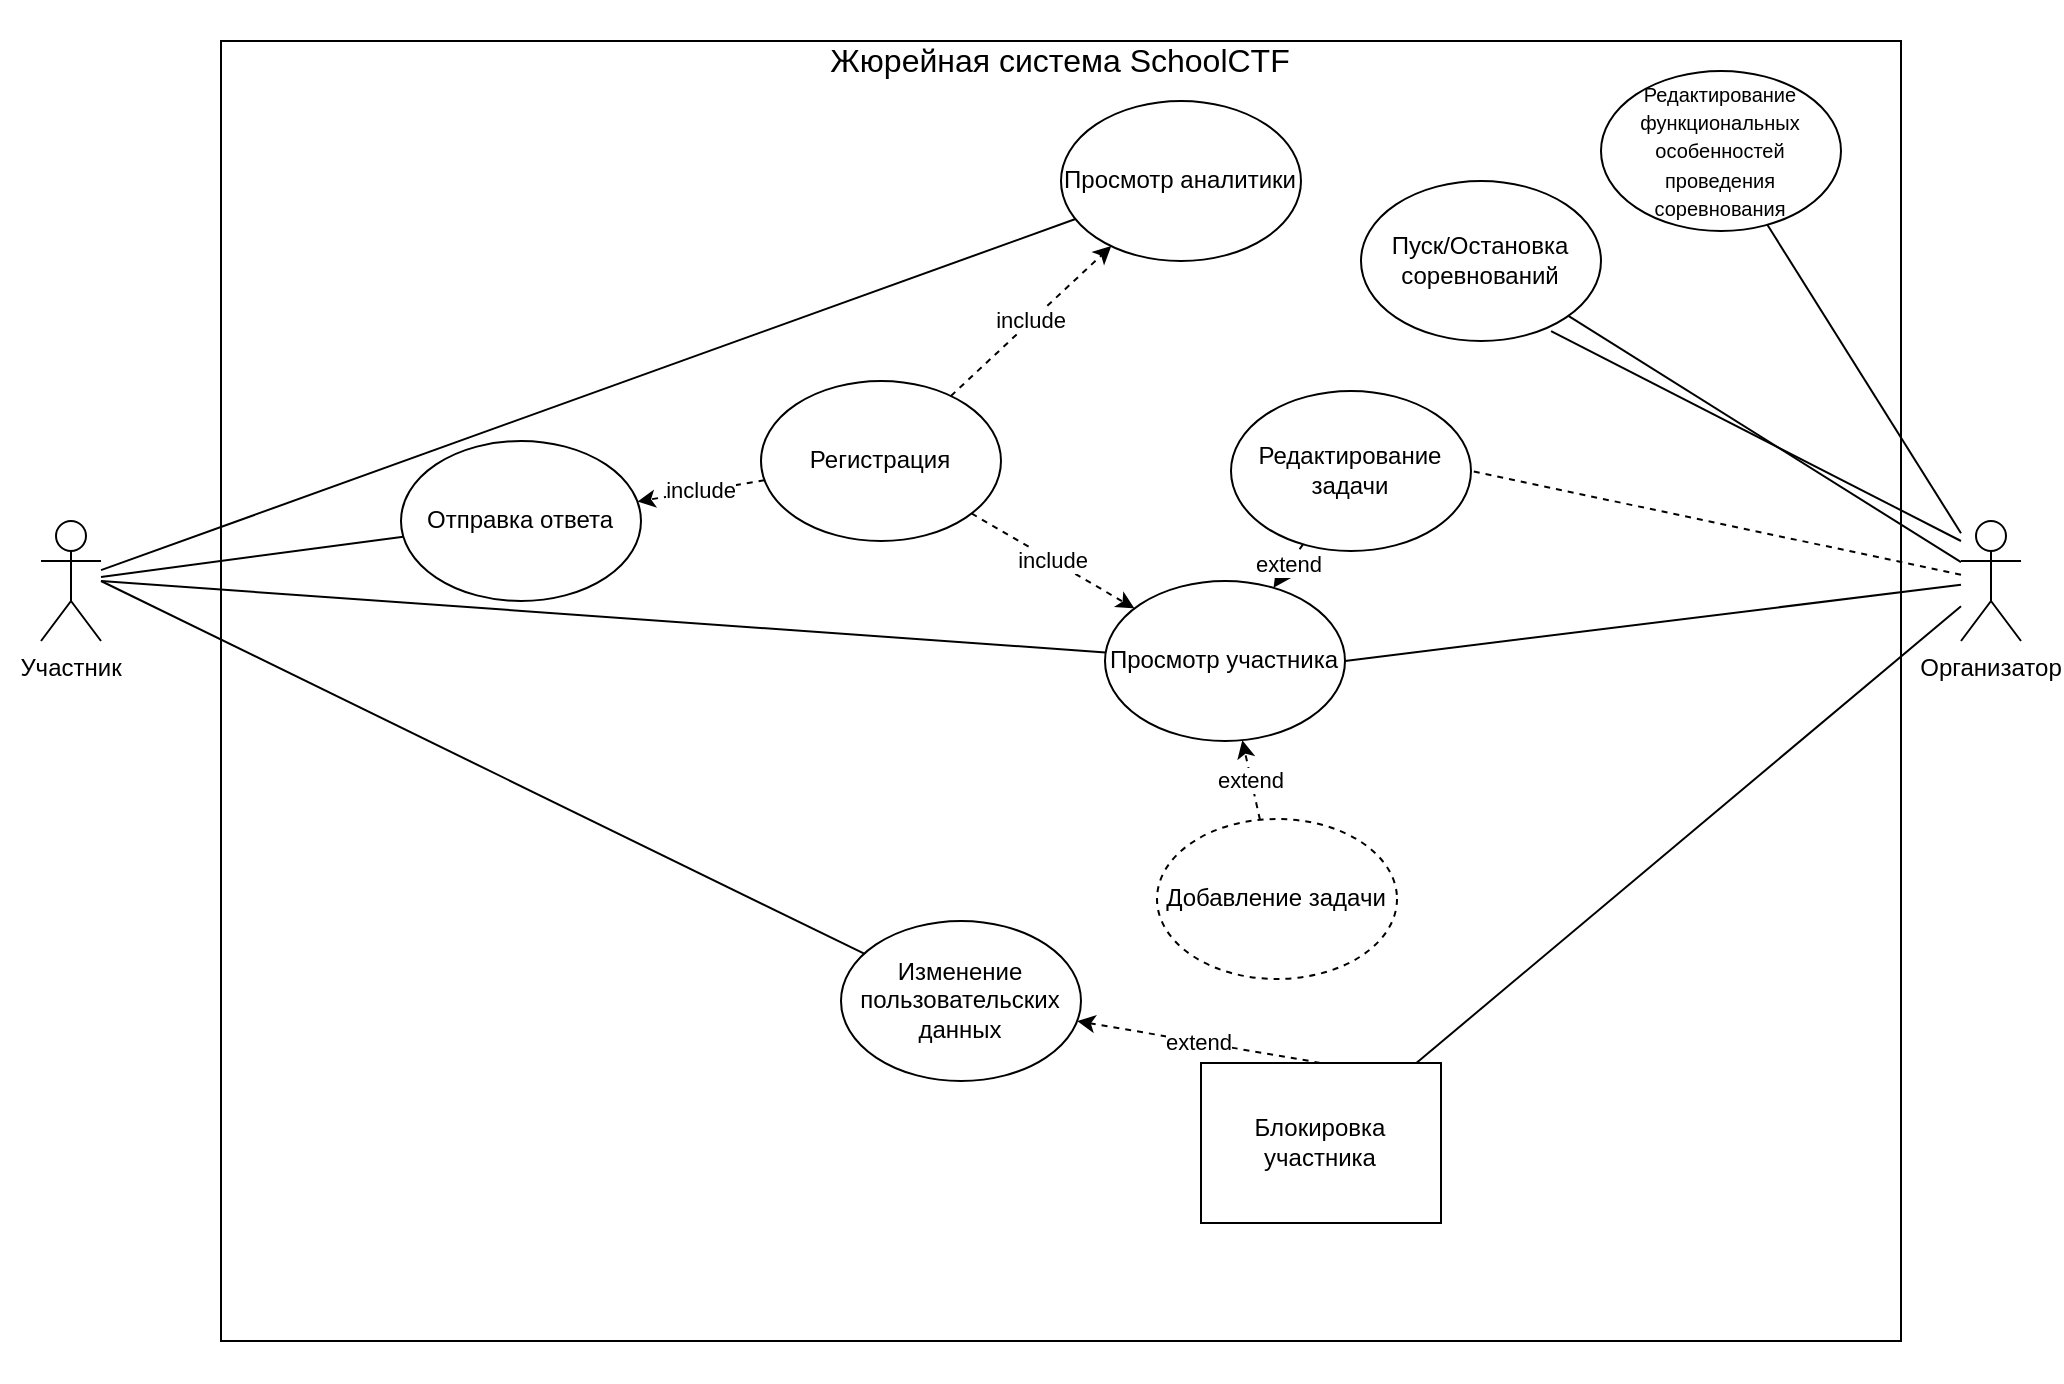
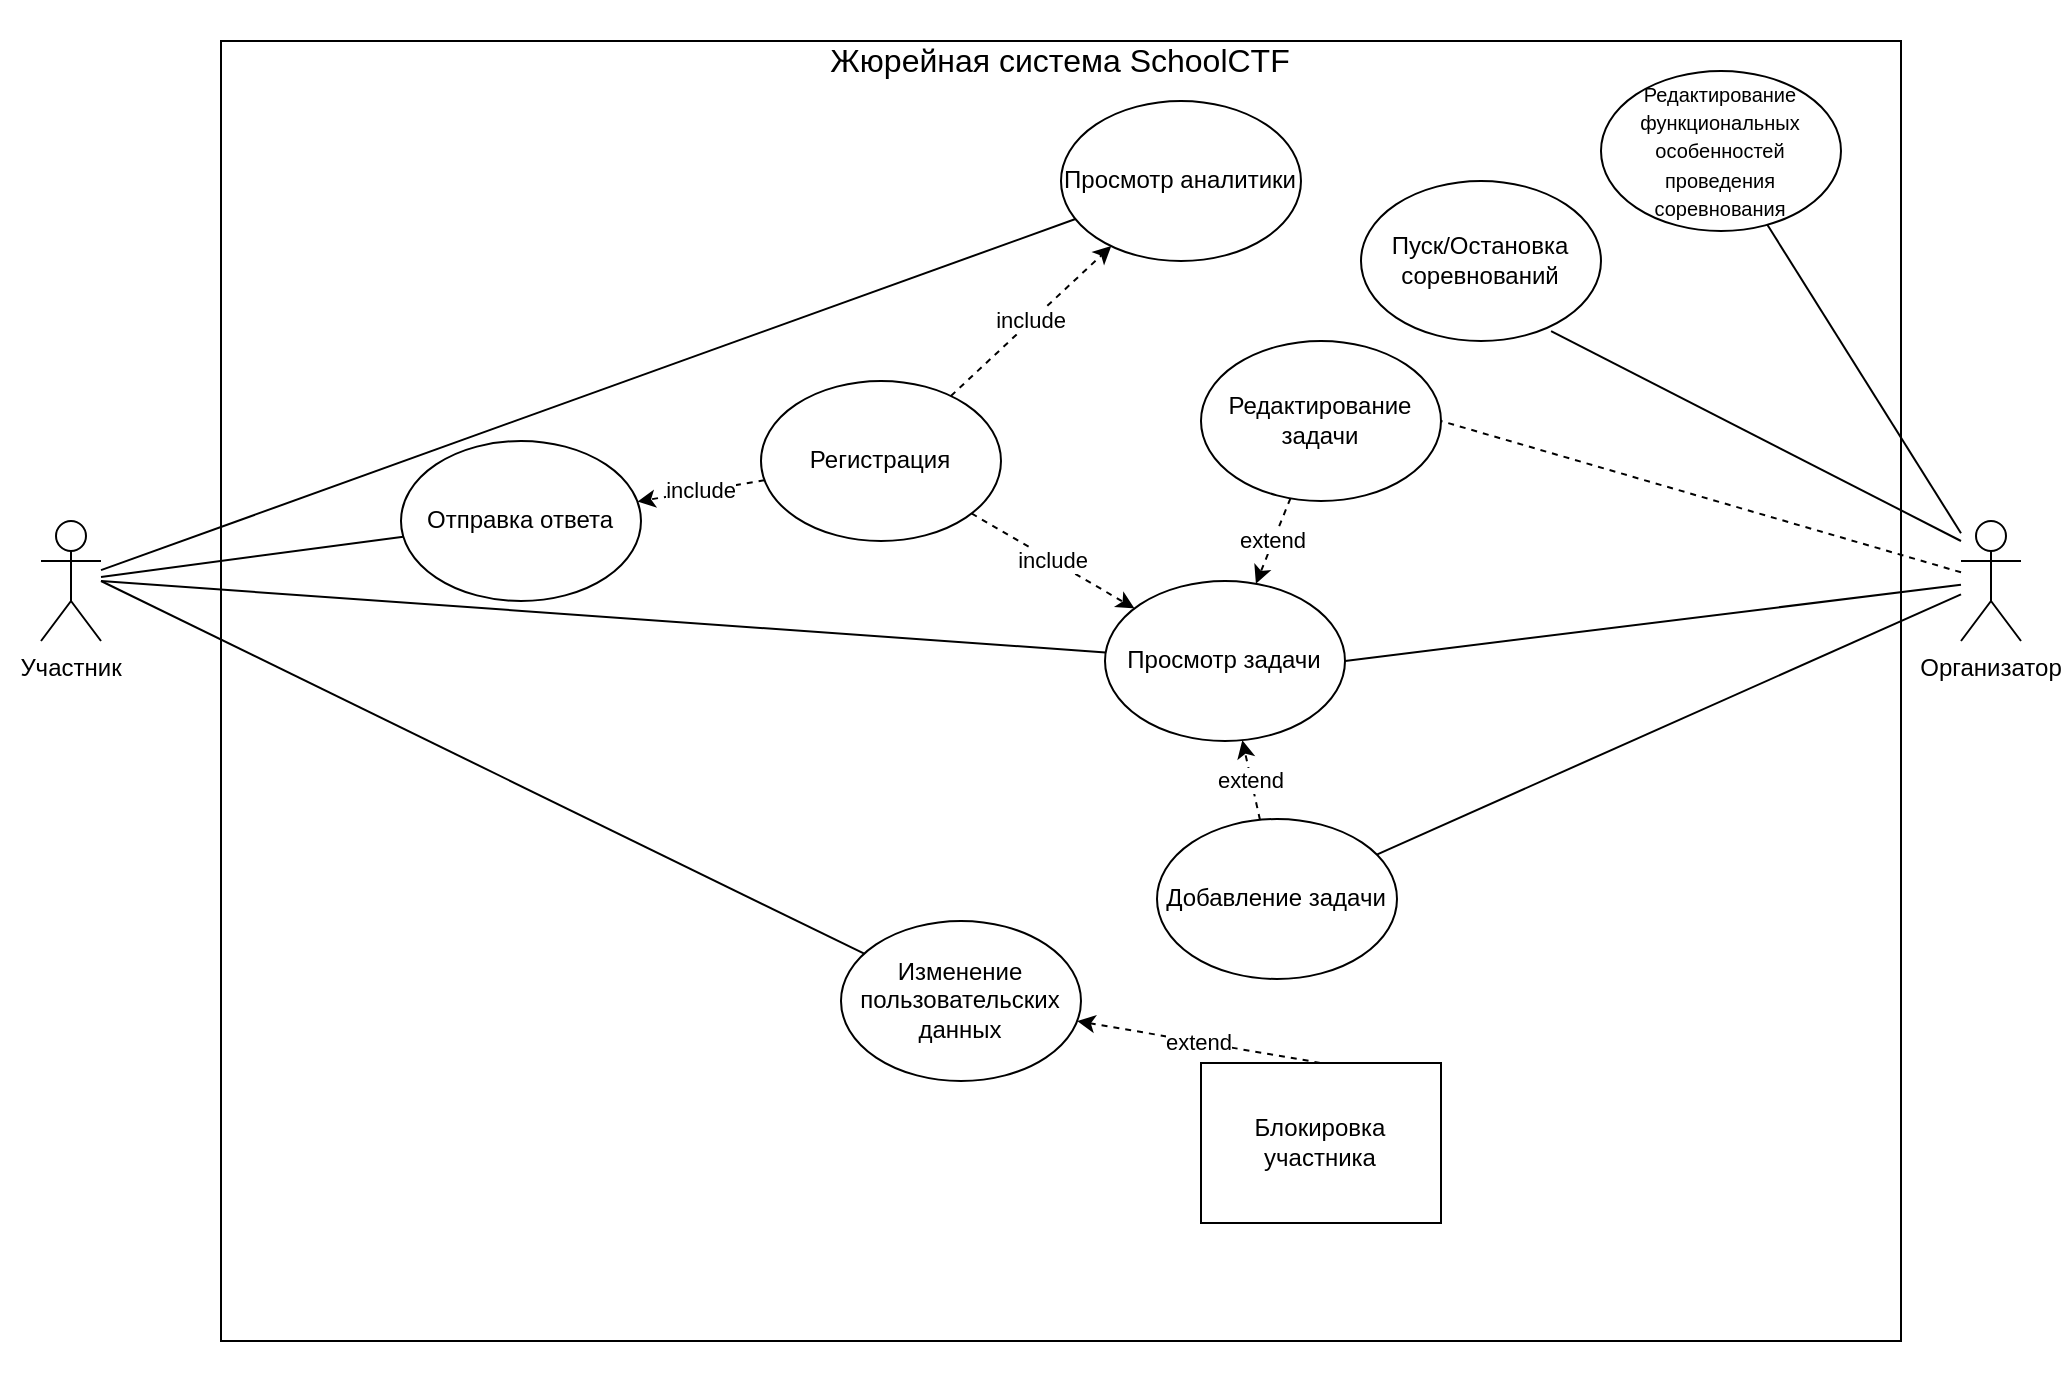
edge "Пуск/Остановка соревнований" -- "Организатор": now "Добавление задачи" -- "Организатор"
node "Редактирование задачи": moved (1351, 471) -> (1321, 421)
node "Просмотр участника": label "Просмотр участника" -> "Просмотр задачи"
edge "Организатор" -- "Блокировка участника": removed
node "Добавление задачи": style dashed -> solid
